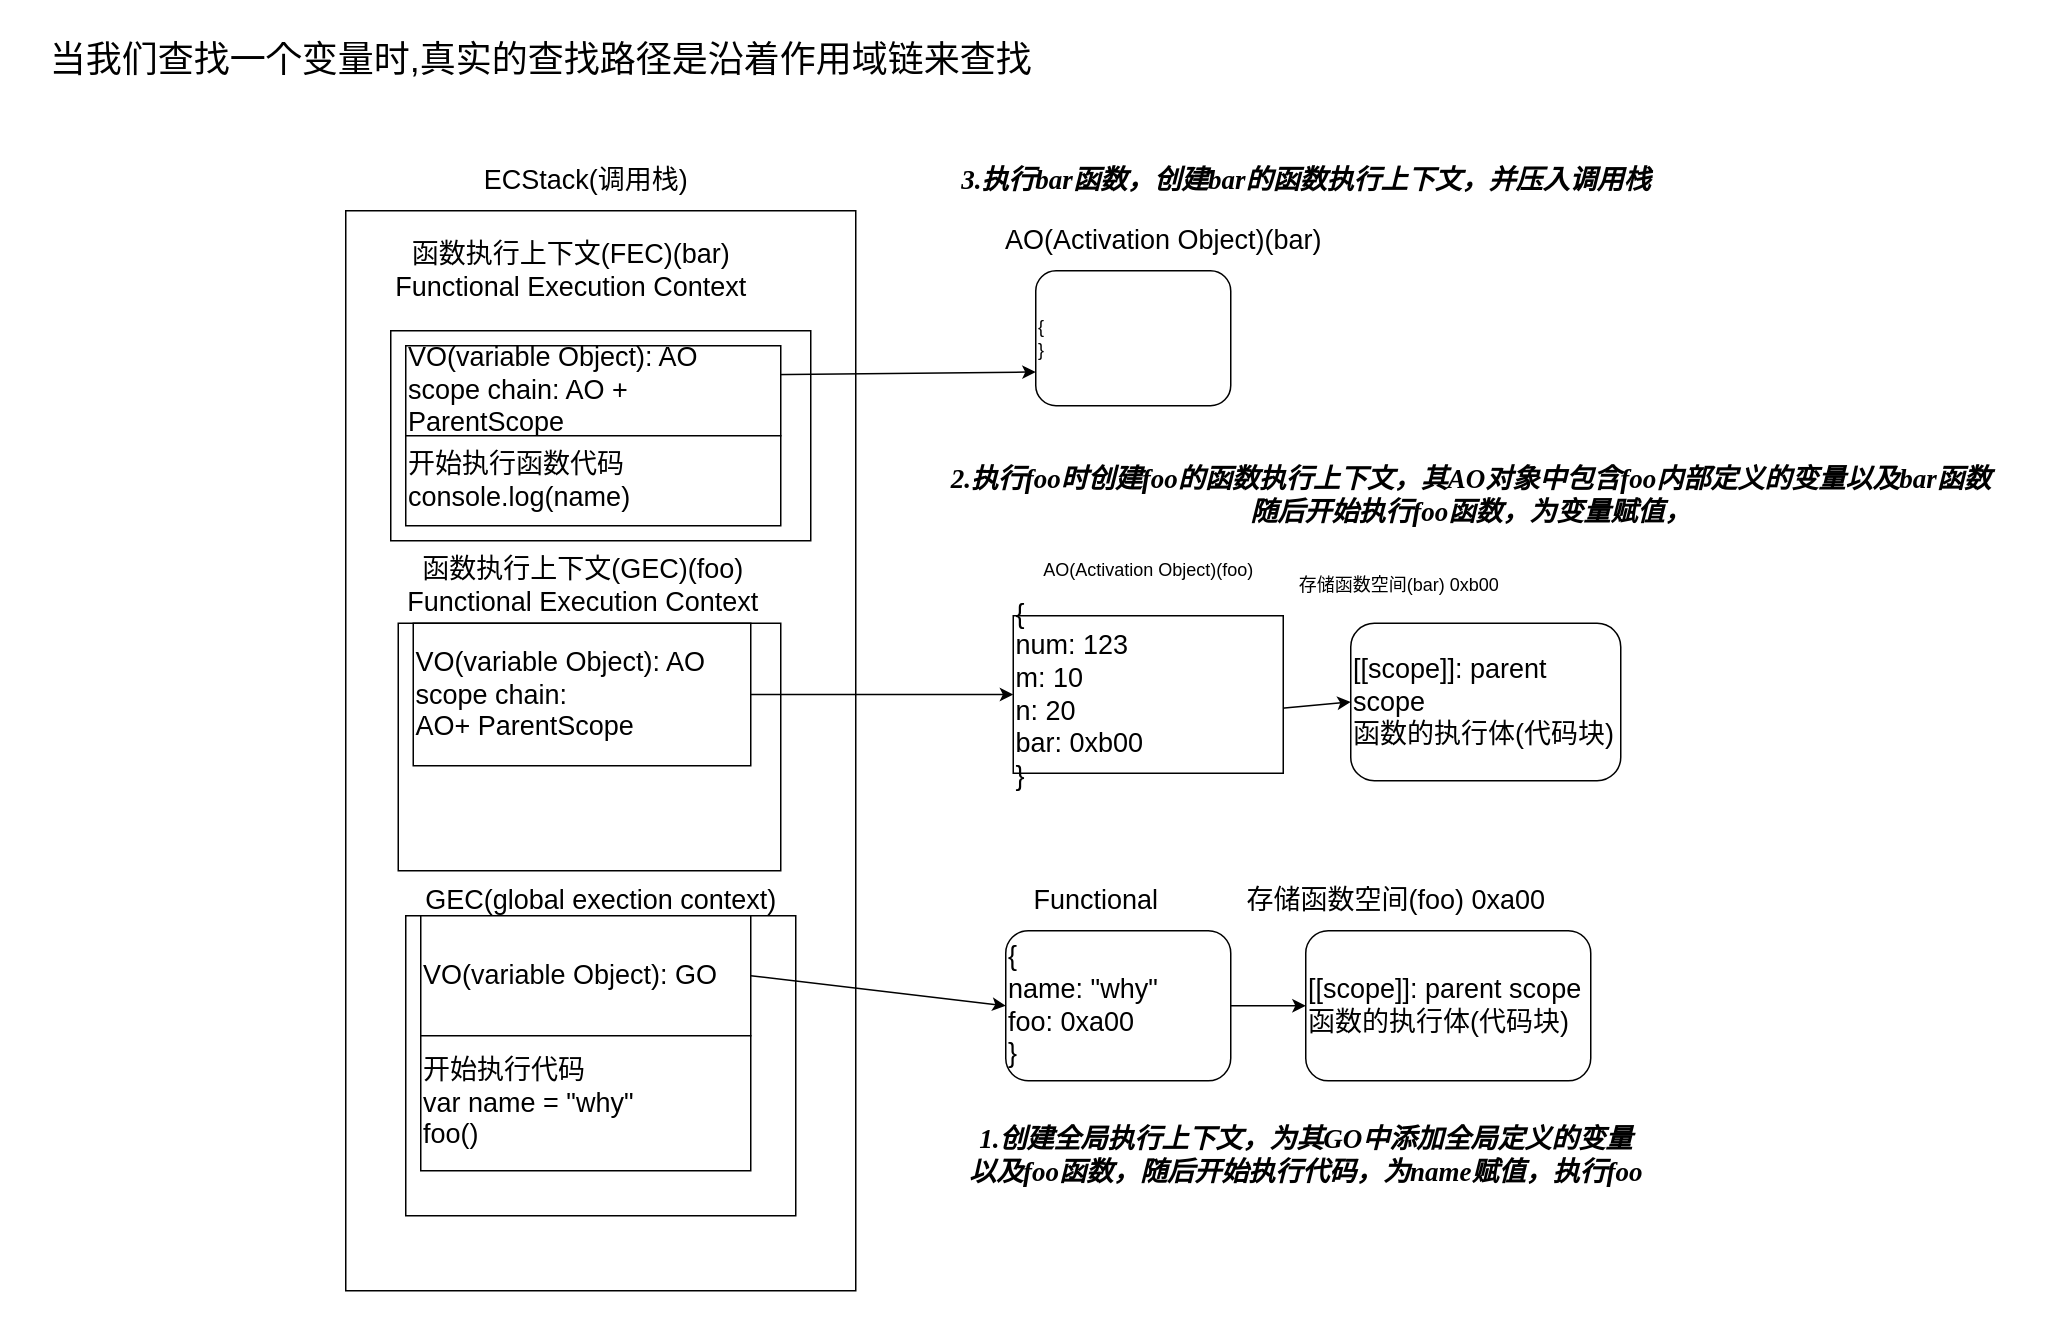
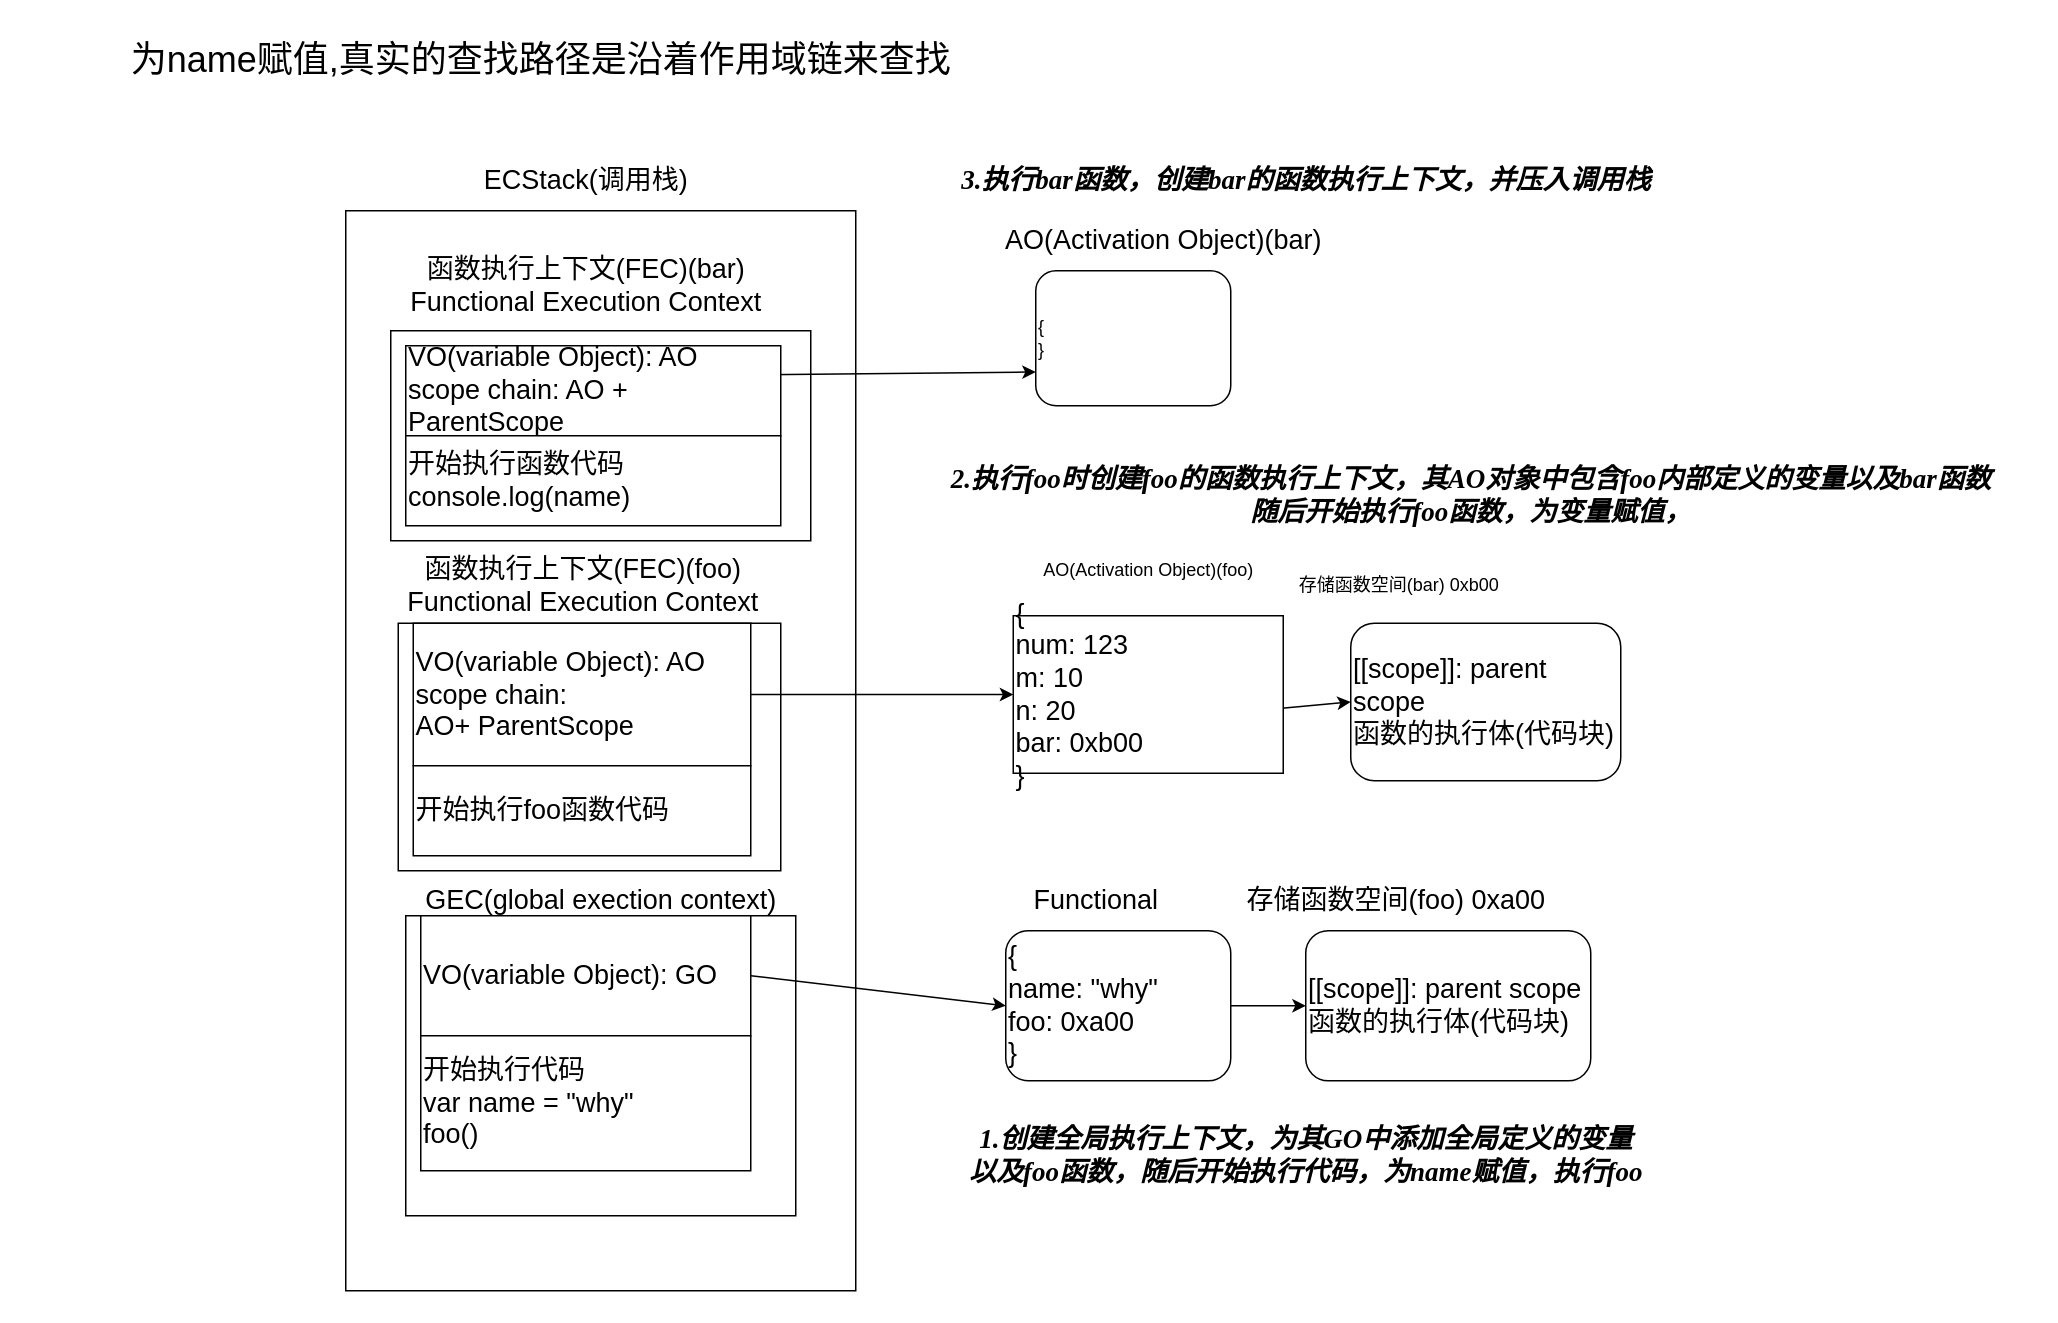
node "当我们查找一个变量时,真实的查找路径是沿着作用域链来查找": label "当我们查找一个变量时,真实的查找路径是沿着作用域链来查找" -> "为name赋值,真实的查找路径是沿着作用域链来查找"
node "函数执行上下文(FEC)(bar) Functional Execution Context": moved (571, 271) -> (586, 286)
node "函数执行上下文(GEC)(foo) Functional Execution Context": label "函数执行上下文(GEC)(foo) Functional Execution Context" -> "函数执行上下文(FEC)(foo) Functional Execution Context"
node "开始执行foo函数代码": added
